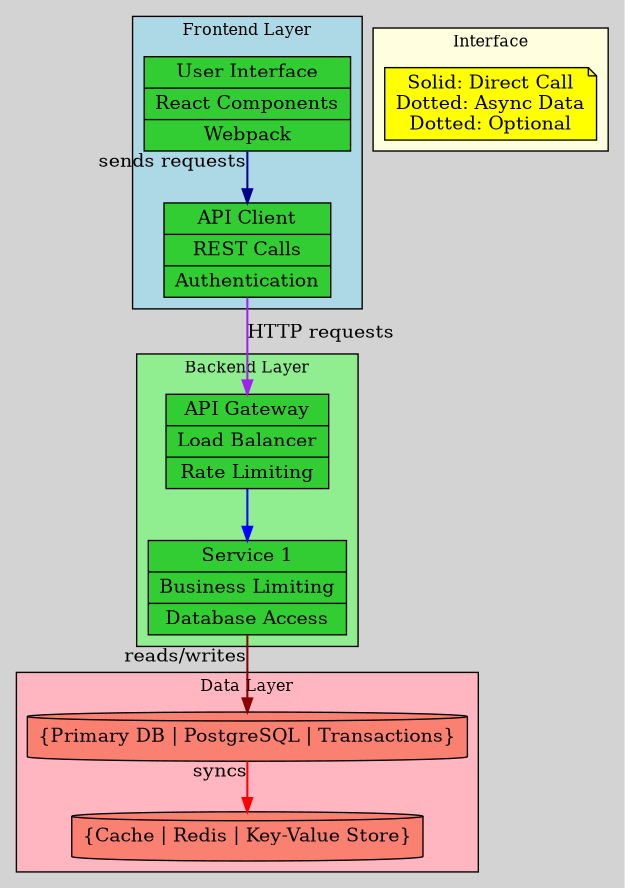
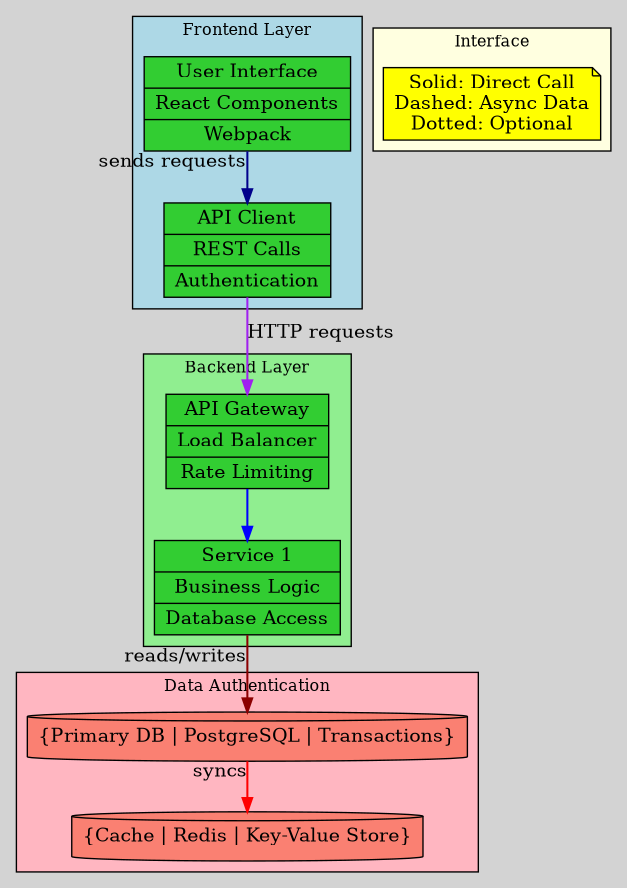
node "Solid: Direct Call Dotted: Async Data Dotted: Optional": label "Solid: Direct Call Dotted: Async Data Dotted: Optional" -> "Solid: Direct Call Dashed: Async Data Dotted: Optional"
node "Service 1": text "Business Limiting" -> "Business Logic"
cluster "Data Layer": label "Data Layer" -> "Data Authentication"
